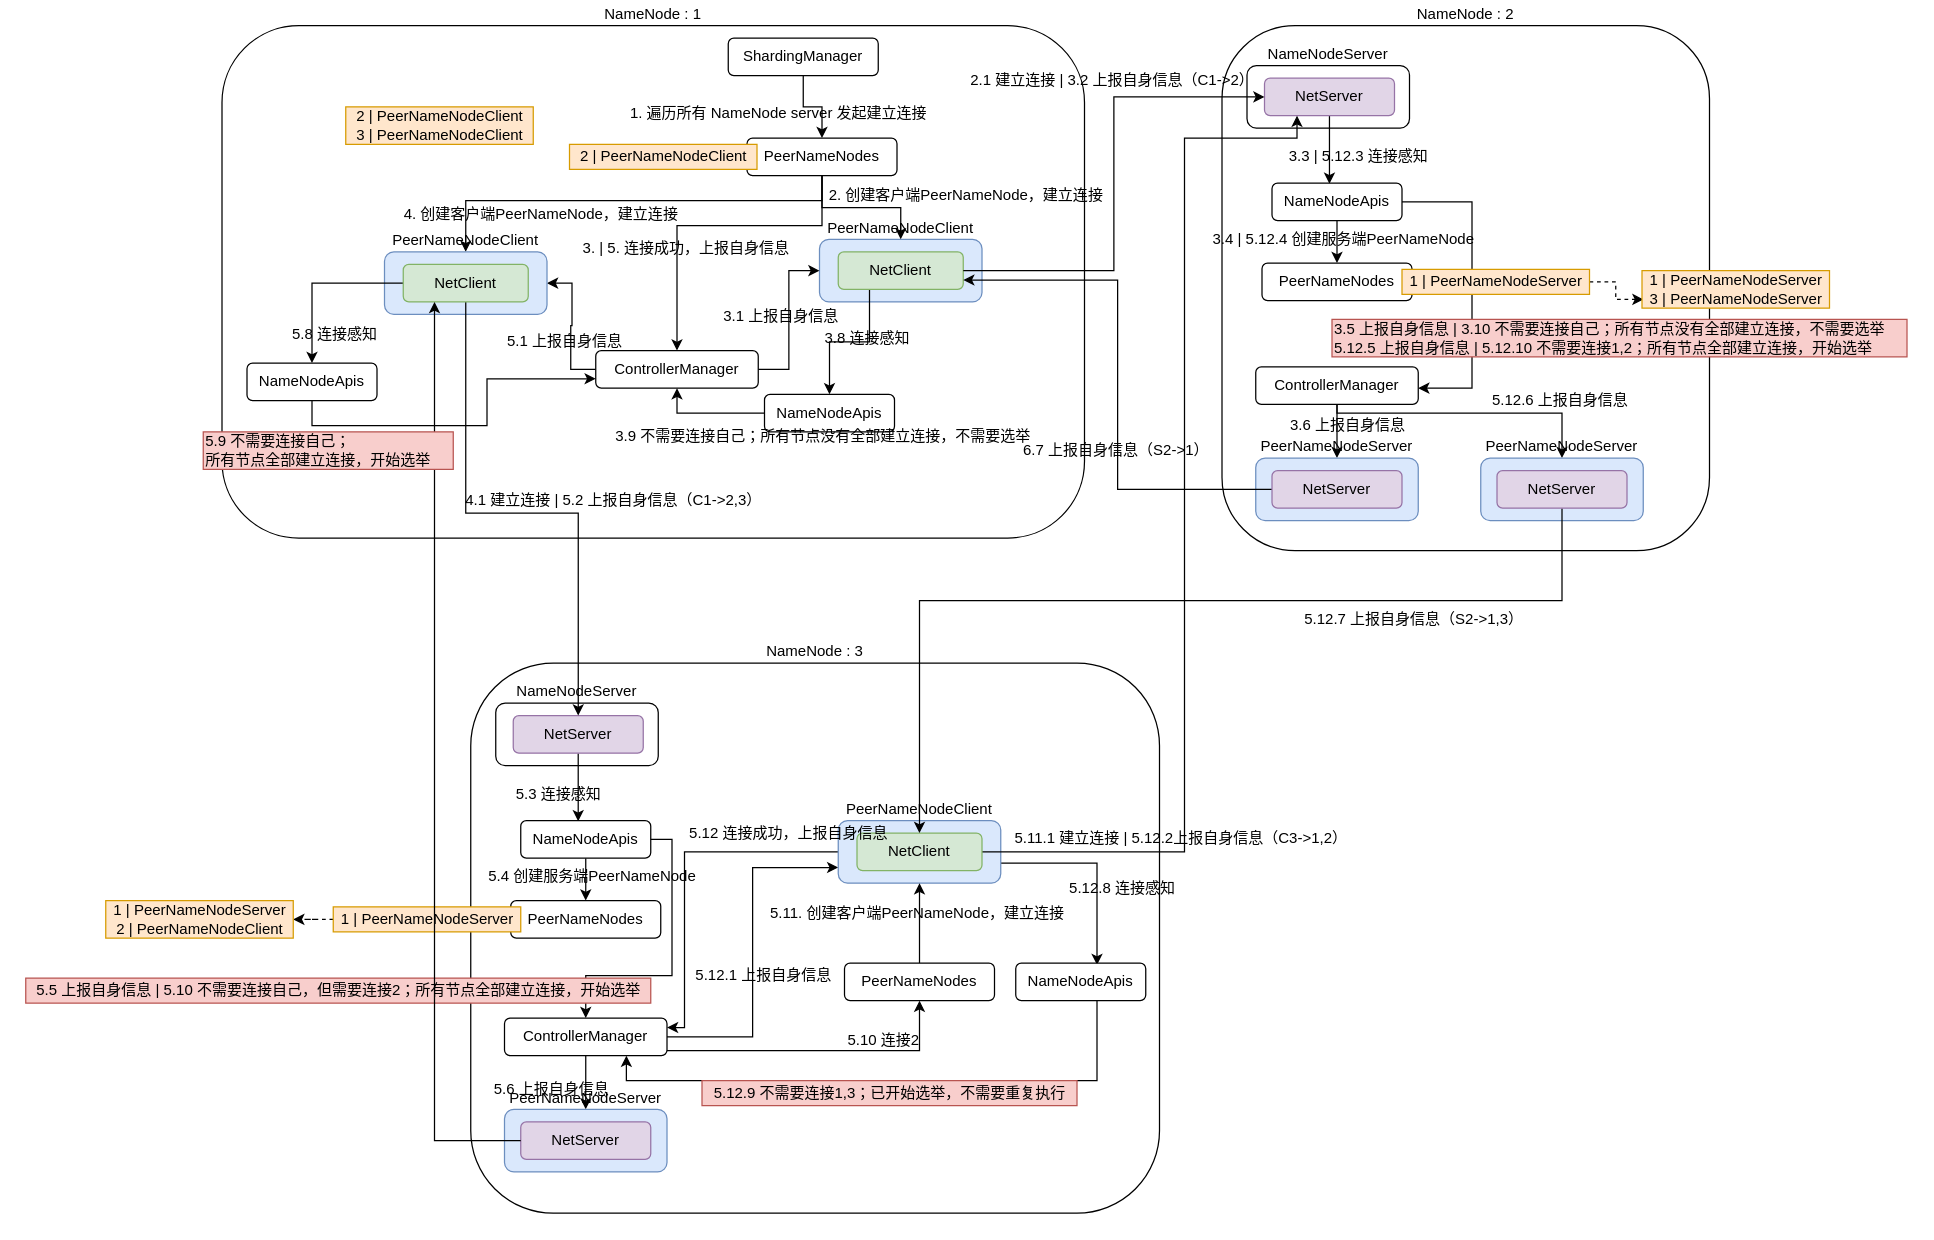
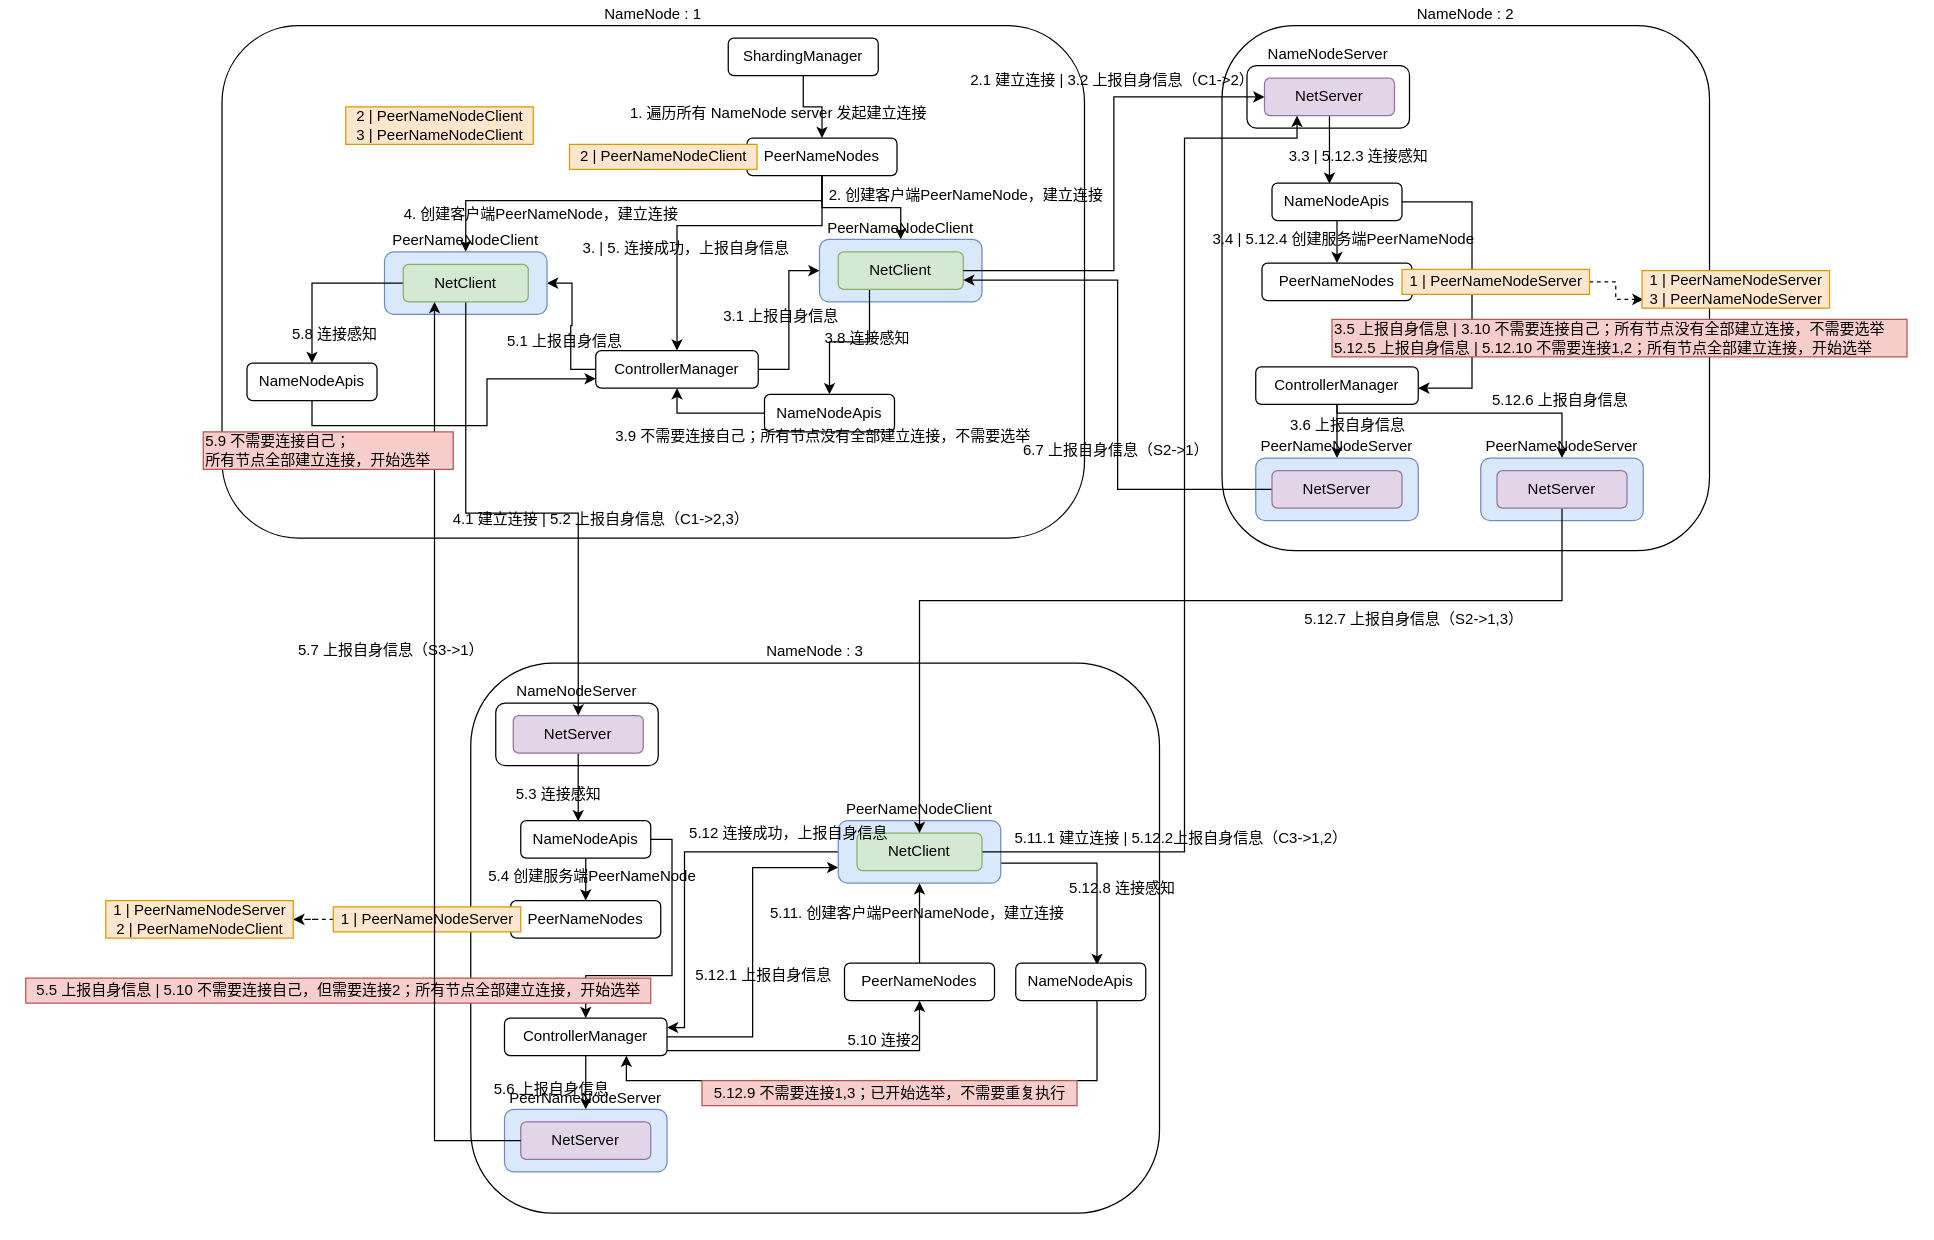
node "4.1 建立连接 | 5.2 上报自身信息（C1->2,3）": moved (613, 501) -> (601, 519)
node "5.7 上报自身信息（S3->1）": added
